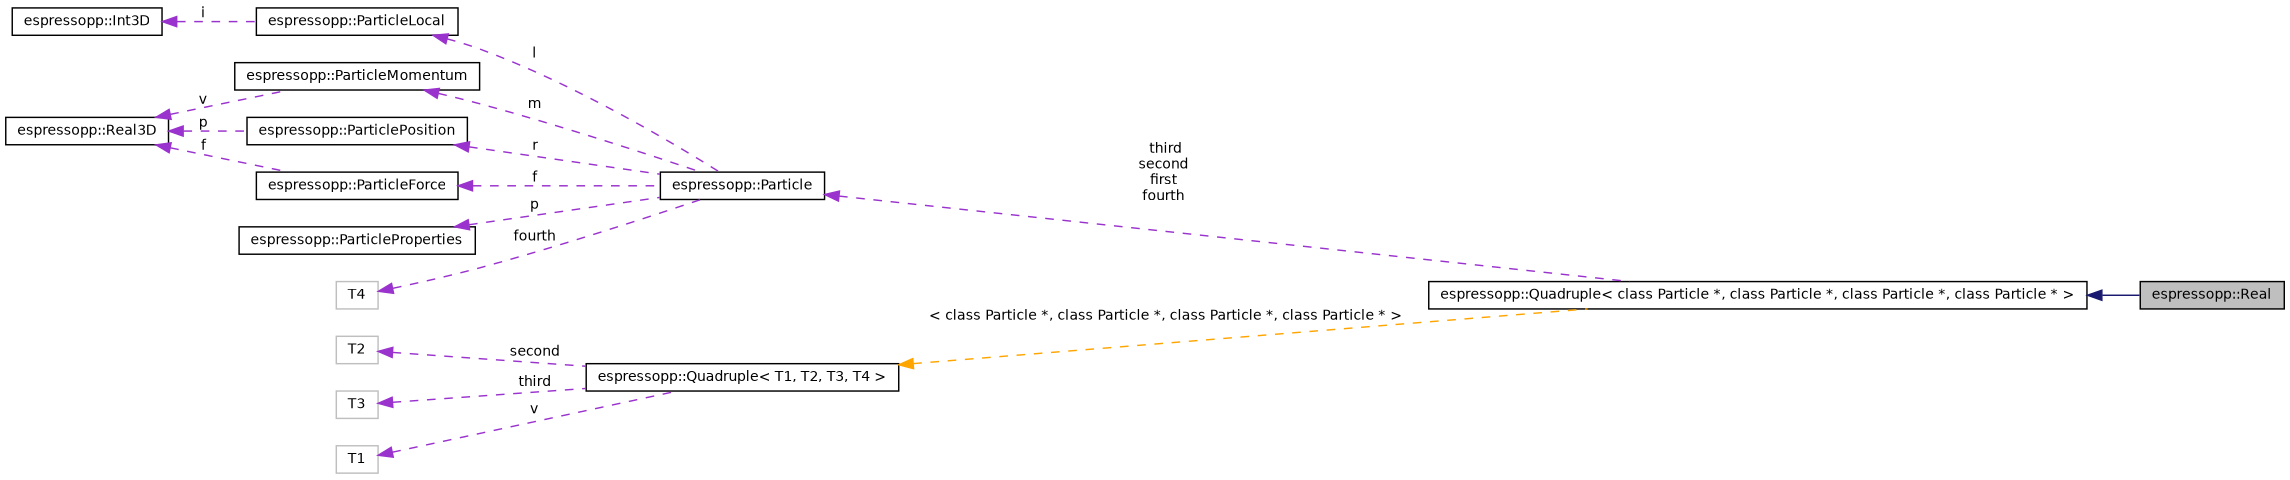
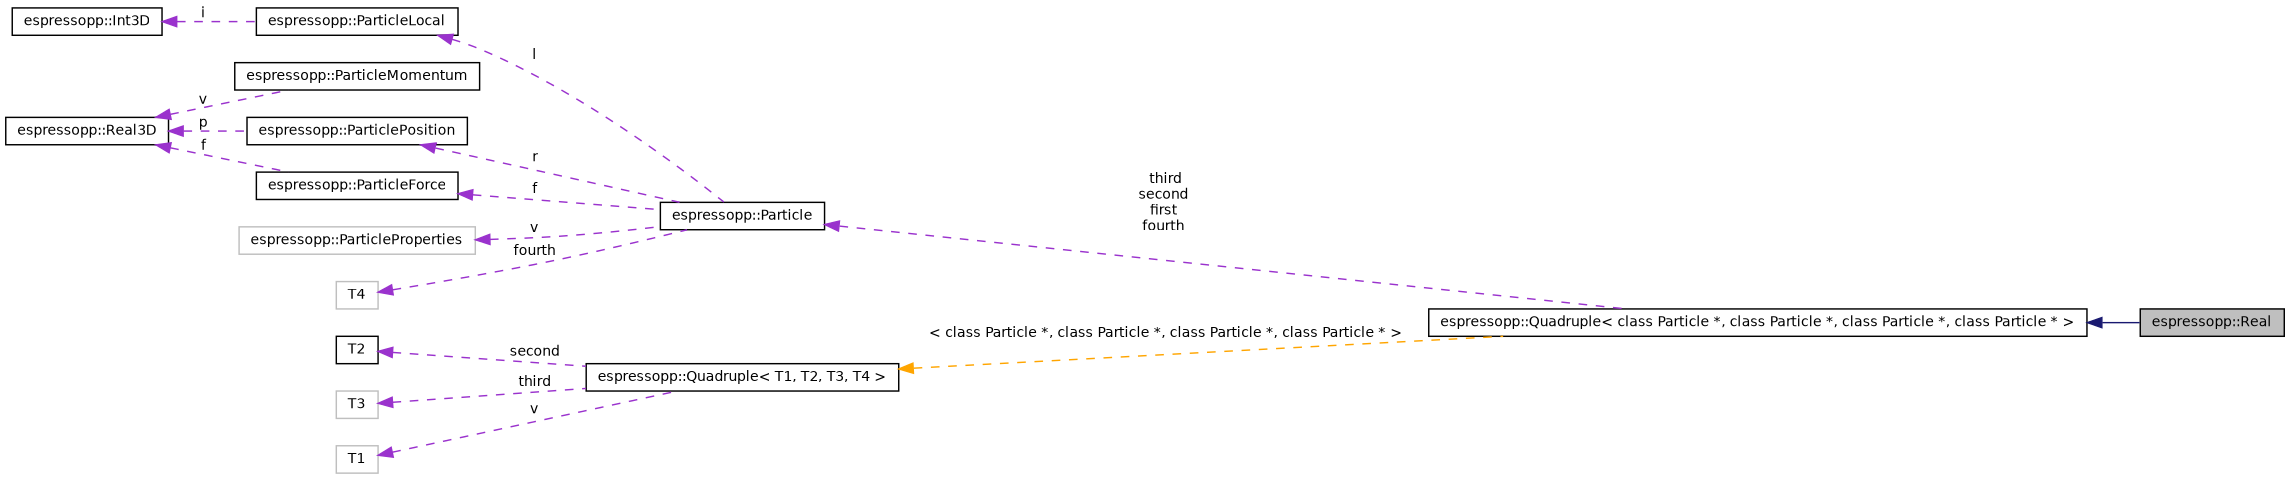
edge "espressopp::Particle" -> "espressopp::ParticleMomentum": removed, label "m"
edge "espressopp::Particle" -> "espressopp::ParticleProperties": label " p" -> " v"
node "espressopp::ParticleProperties": color black -> grey75
node "T2": color grey75 -> black
